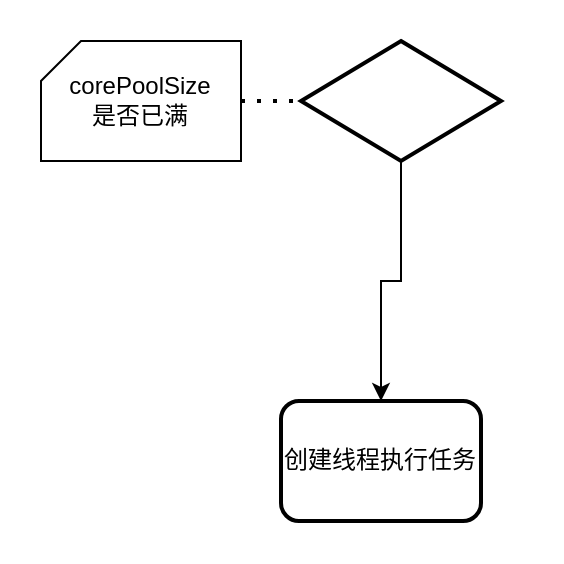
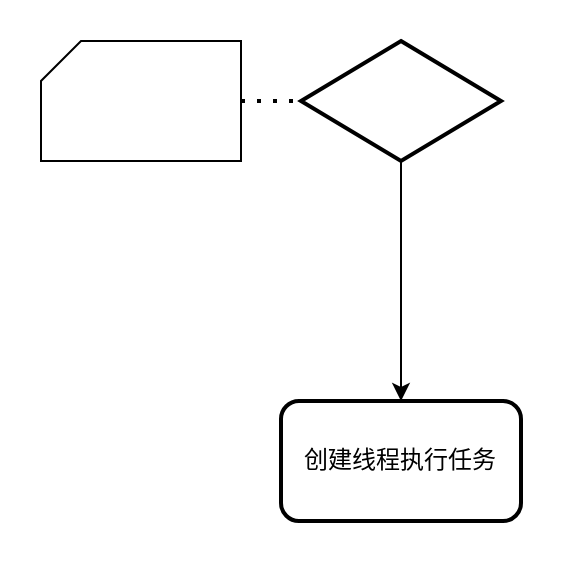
node "corePoolSize是否已满": removed
node "创建线程执行任务": size 200x120 -> 240x120
